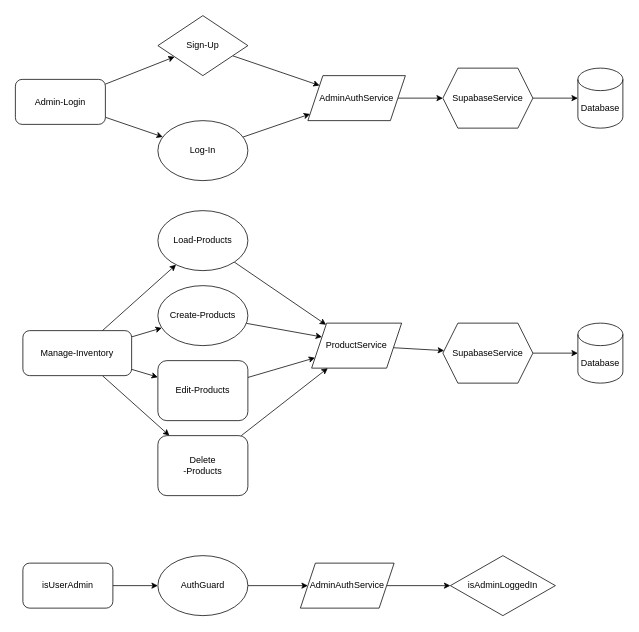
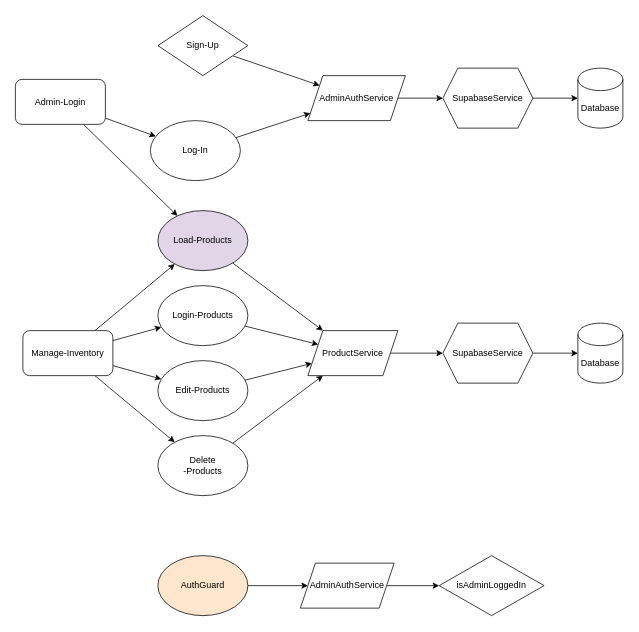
edge "Admin-Login" -> "Sign-Up": now "Admin-Login" -> "Load-Products"
node "Log-In": moved (203, 150) -> (195, 150)
node "Load-Products": fillcolor #ffffff -> #e1d5e7
node "Create-Products": label "Create-Products" -> "Login-Products"
node "ProductService": moved (357, 345) -> (353, 353)
node "Manage-Inventory": size 109x45 -> 90x45
node "Edit-Products": shape rounded rectangle -> ellipse
node "Delete -Products": shape rounded rectangle -> ellipse
node "isUserAdmin": removed
edge "isUserAdmin" -> "AuthGuard": removed
node "AuthGuard": fillcolor #ffffff -> #ffe6cc
node "isAdminLoggedIn": moved (503, 585) -> (492, 585)
